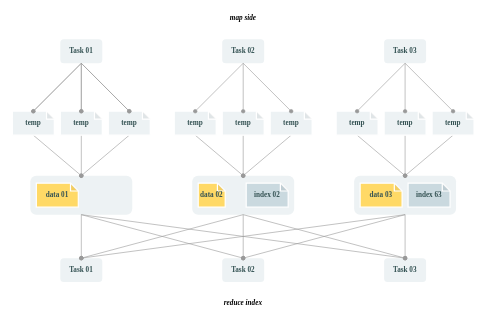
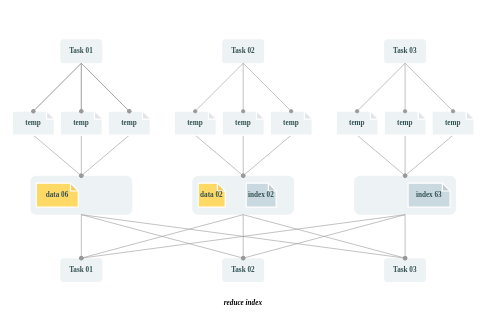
node "map side": removed
node "data 01": label "data 01" -> "data 06"
node "index 02": size 42x24 -> 30x24
node "data 03": removed
